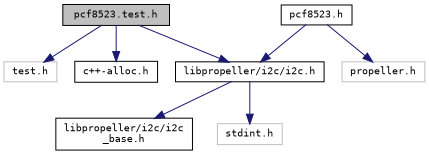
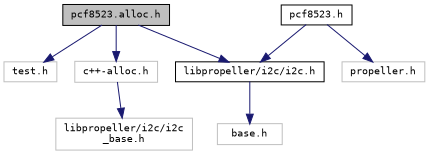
node "pcf8523.test.h": label "pcf8523.test.h" -> "pcf8523.alloc.h"
node "c++-alloc.h": color black -> grey75
edge "libpropeller/i2c/i2c.h" -> "libpropeller/i2c/i2c _base.h": now "c++-alloc.h" -> "libpropeller/i2c/i2c _base.h"
node "libpropeller/i2c/i2c _base.h": color black -> grey75
node "stdint.h": label "stdint.h" -> "base.h"
